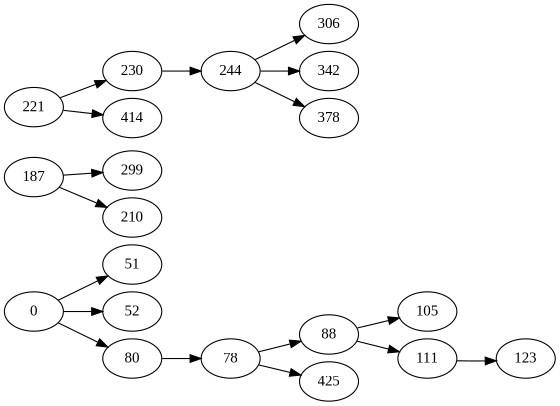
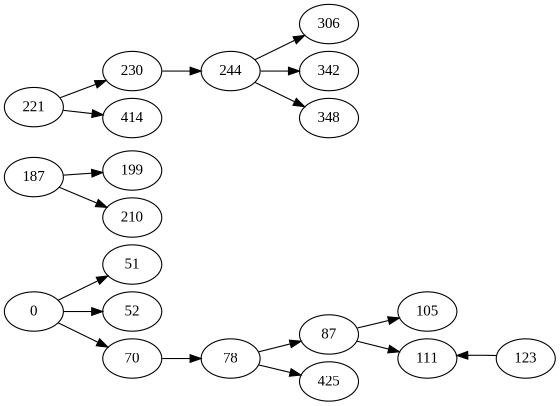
node "378": label "378" -> "348"
node "299": label "299" -> "199"
node "88": label "88" -> "87"
node "80": label "80" -> "70"
edge "111" -> "123": reversed
